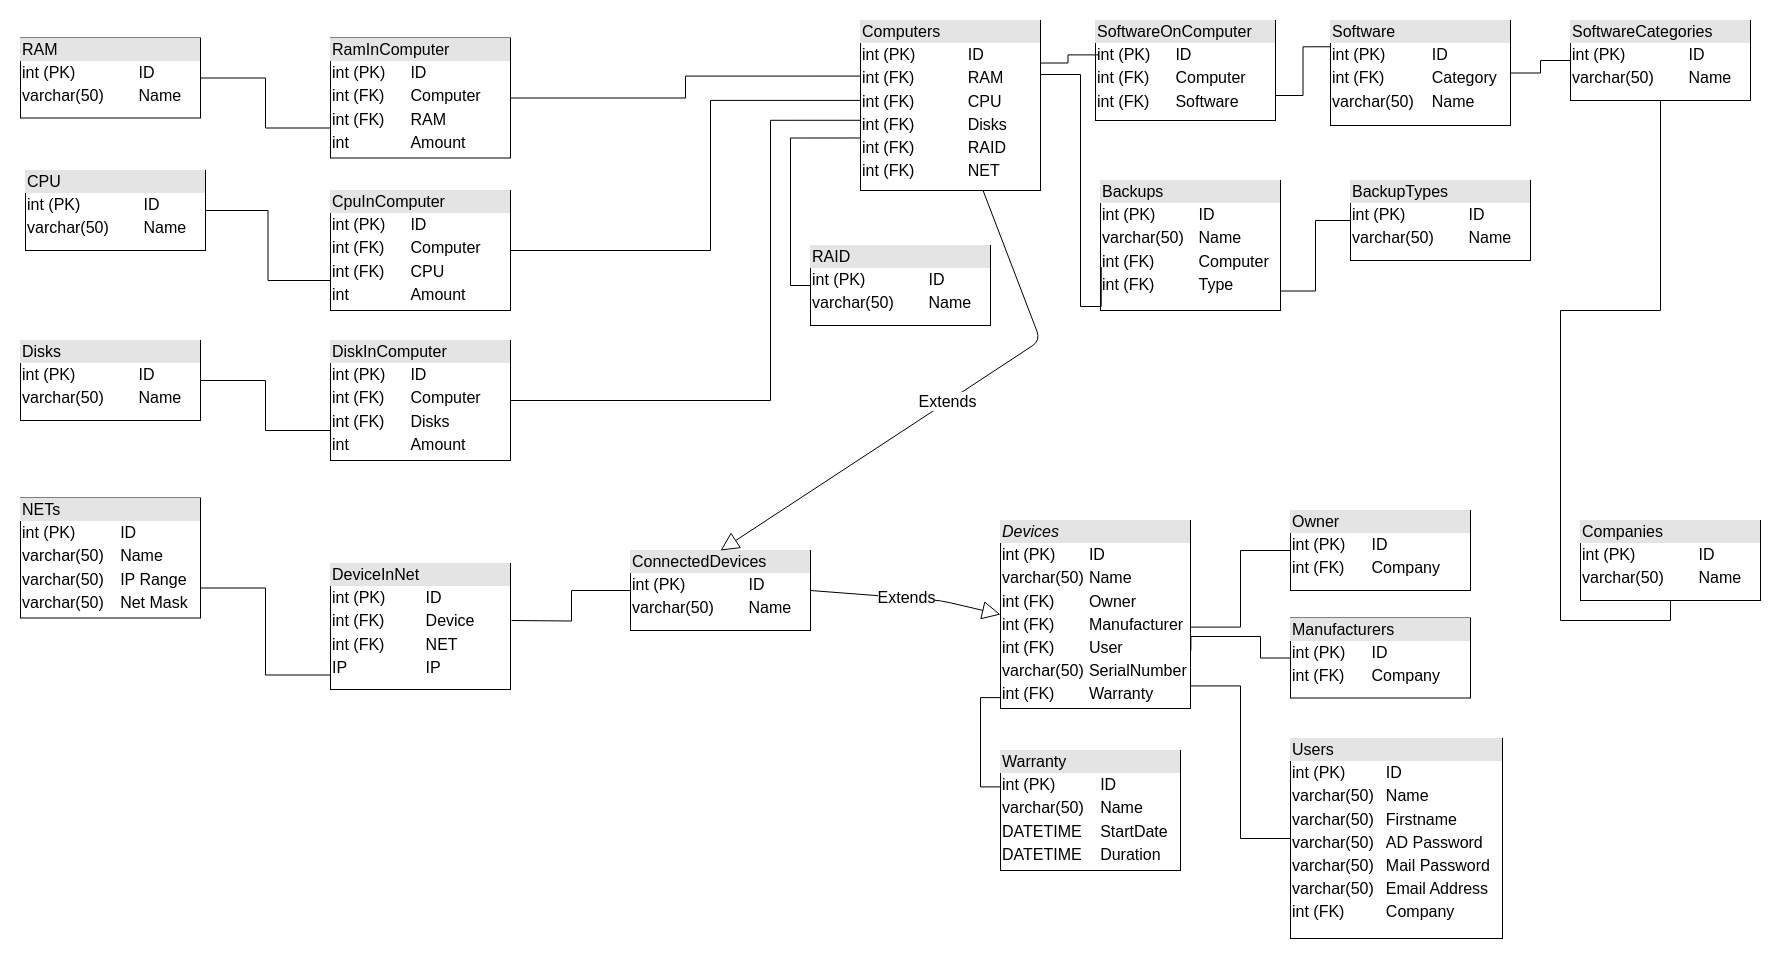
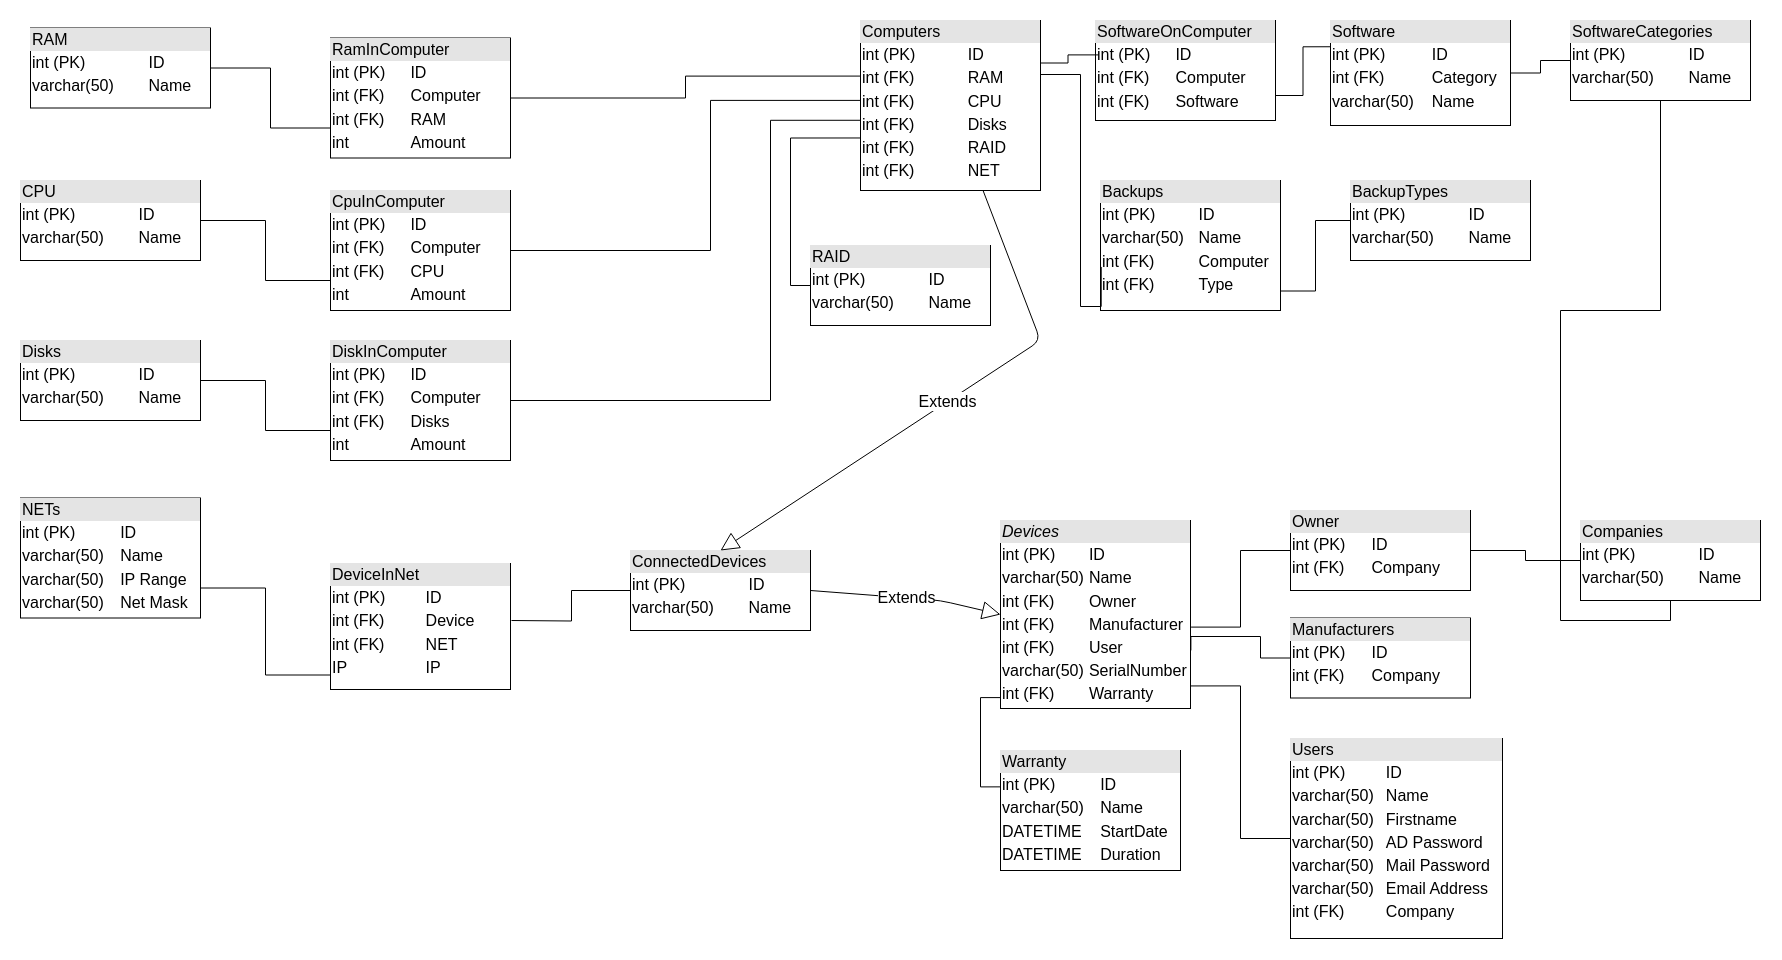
node "RAM int (PK) ID varchar(50) Name": moved (111, 78) -> (121, 68)
node "CPU int (PK) ID varchar(50) Name": moved (116, 211) -> (111, 221)
edge "Owner int (PK) ID int (FK) Company" -- "Companies int (PK) ID varchar(50) Name": added
